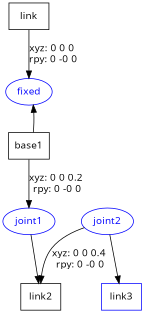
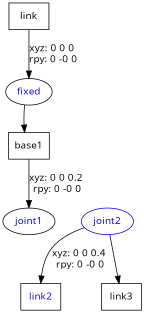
node "fixed": color blue -> black
edge "base1" -> "fixed": reversed
node "joint1": color blue -> black
edge "joint1" -> "link2": removed
node "link2": fontcolor black -> blue
node "link3": color blue -> black
